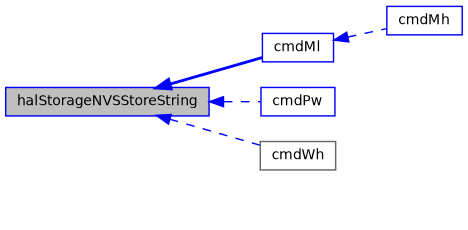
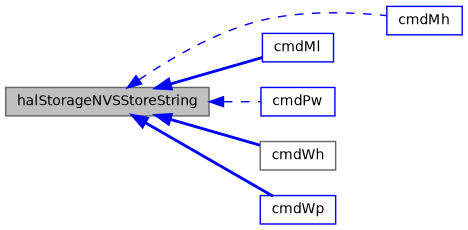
edge "cmdMh" -> "cmdMl": now "cmdMh" -> "halStorageNVSStoreString"
node "halStorageNVSStoreString": color blue -> gray40
edge "cmdWh" -> "halStorageNVSStoreString": style dashed -> bold
node "cmdWp": added
